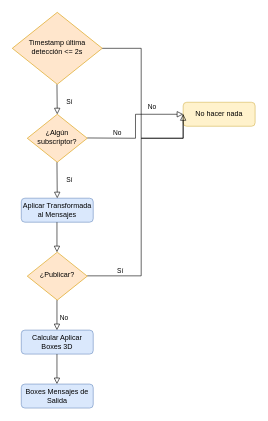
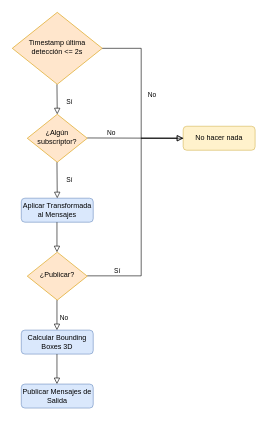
node "No hacer nada": moved (219, 114) -> (219, 138)
node "Calcular Aplicar Boxes 3D": label "Calcular Aplicar Boxes 3D" -> "Calcular Bounding Boxes 3D"
node "Boxes Mensajes de Salida": label "Boxes Mensajes de Salida" -> "Publicar Mensajes de Salida"
